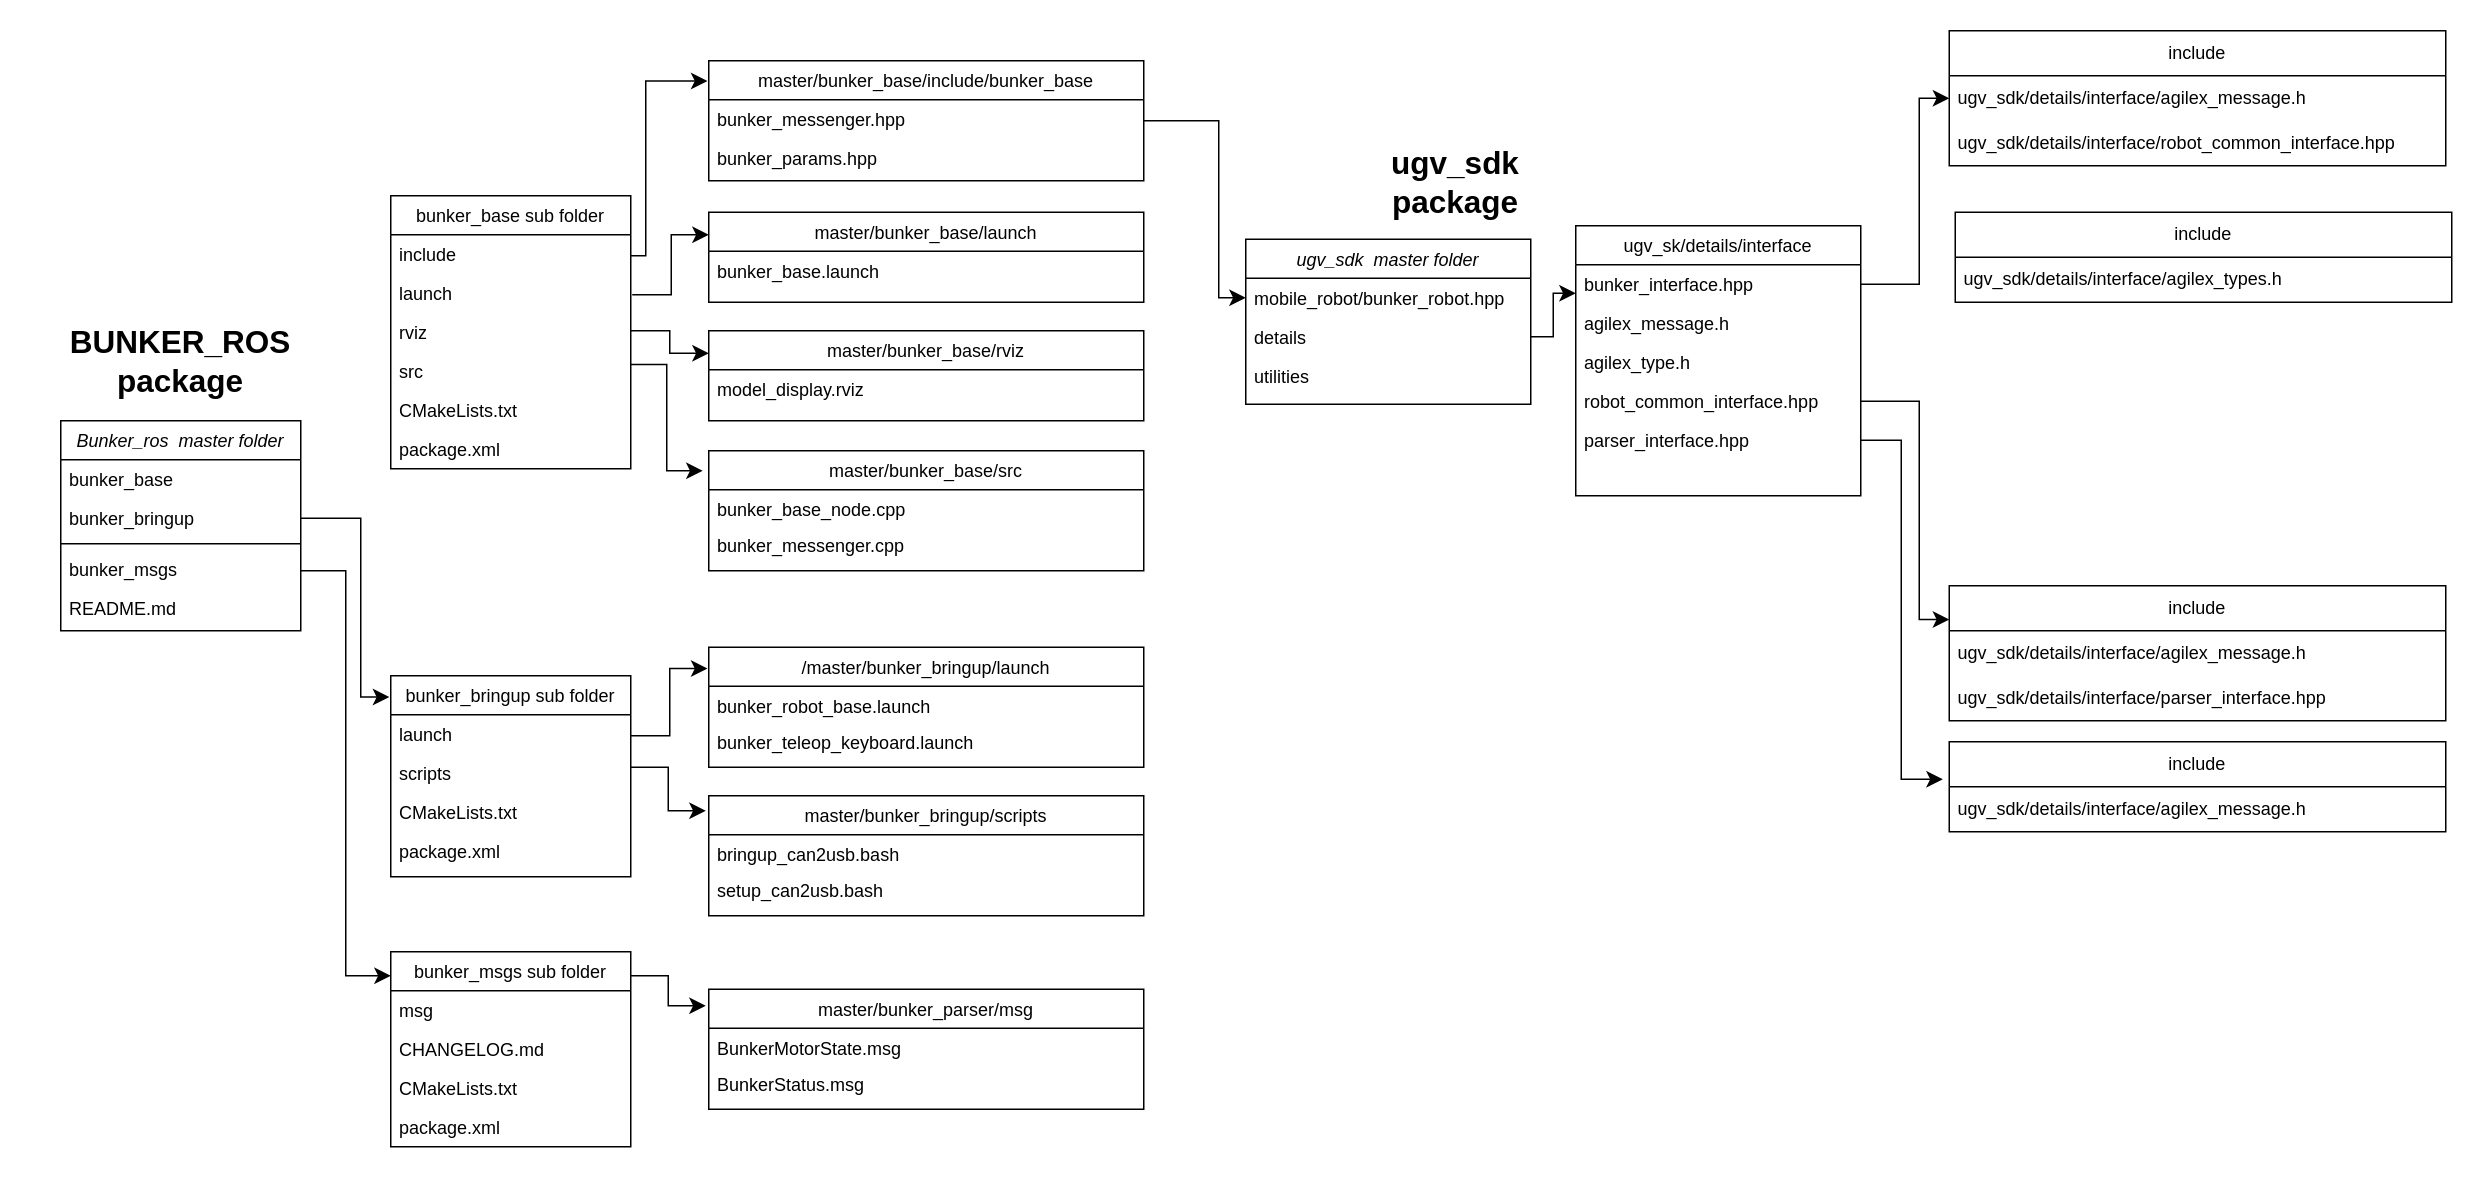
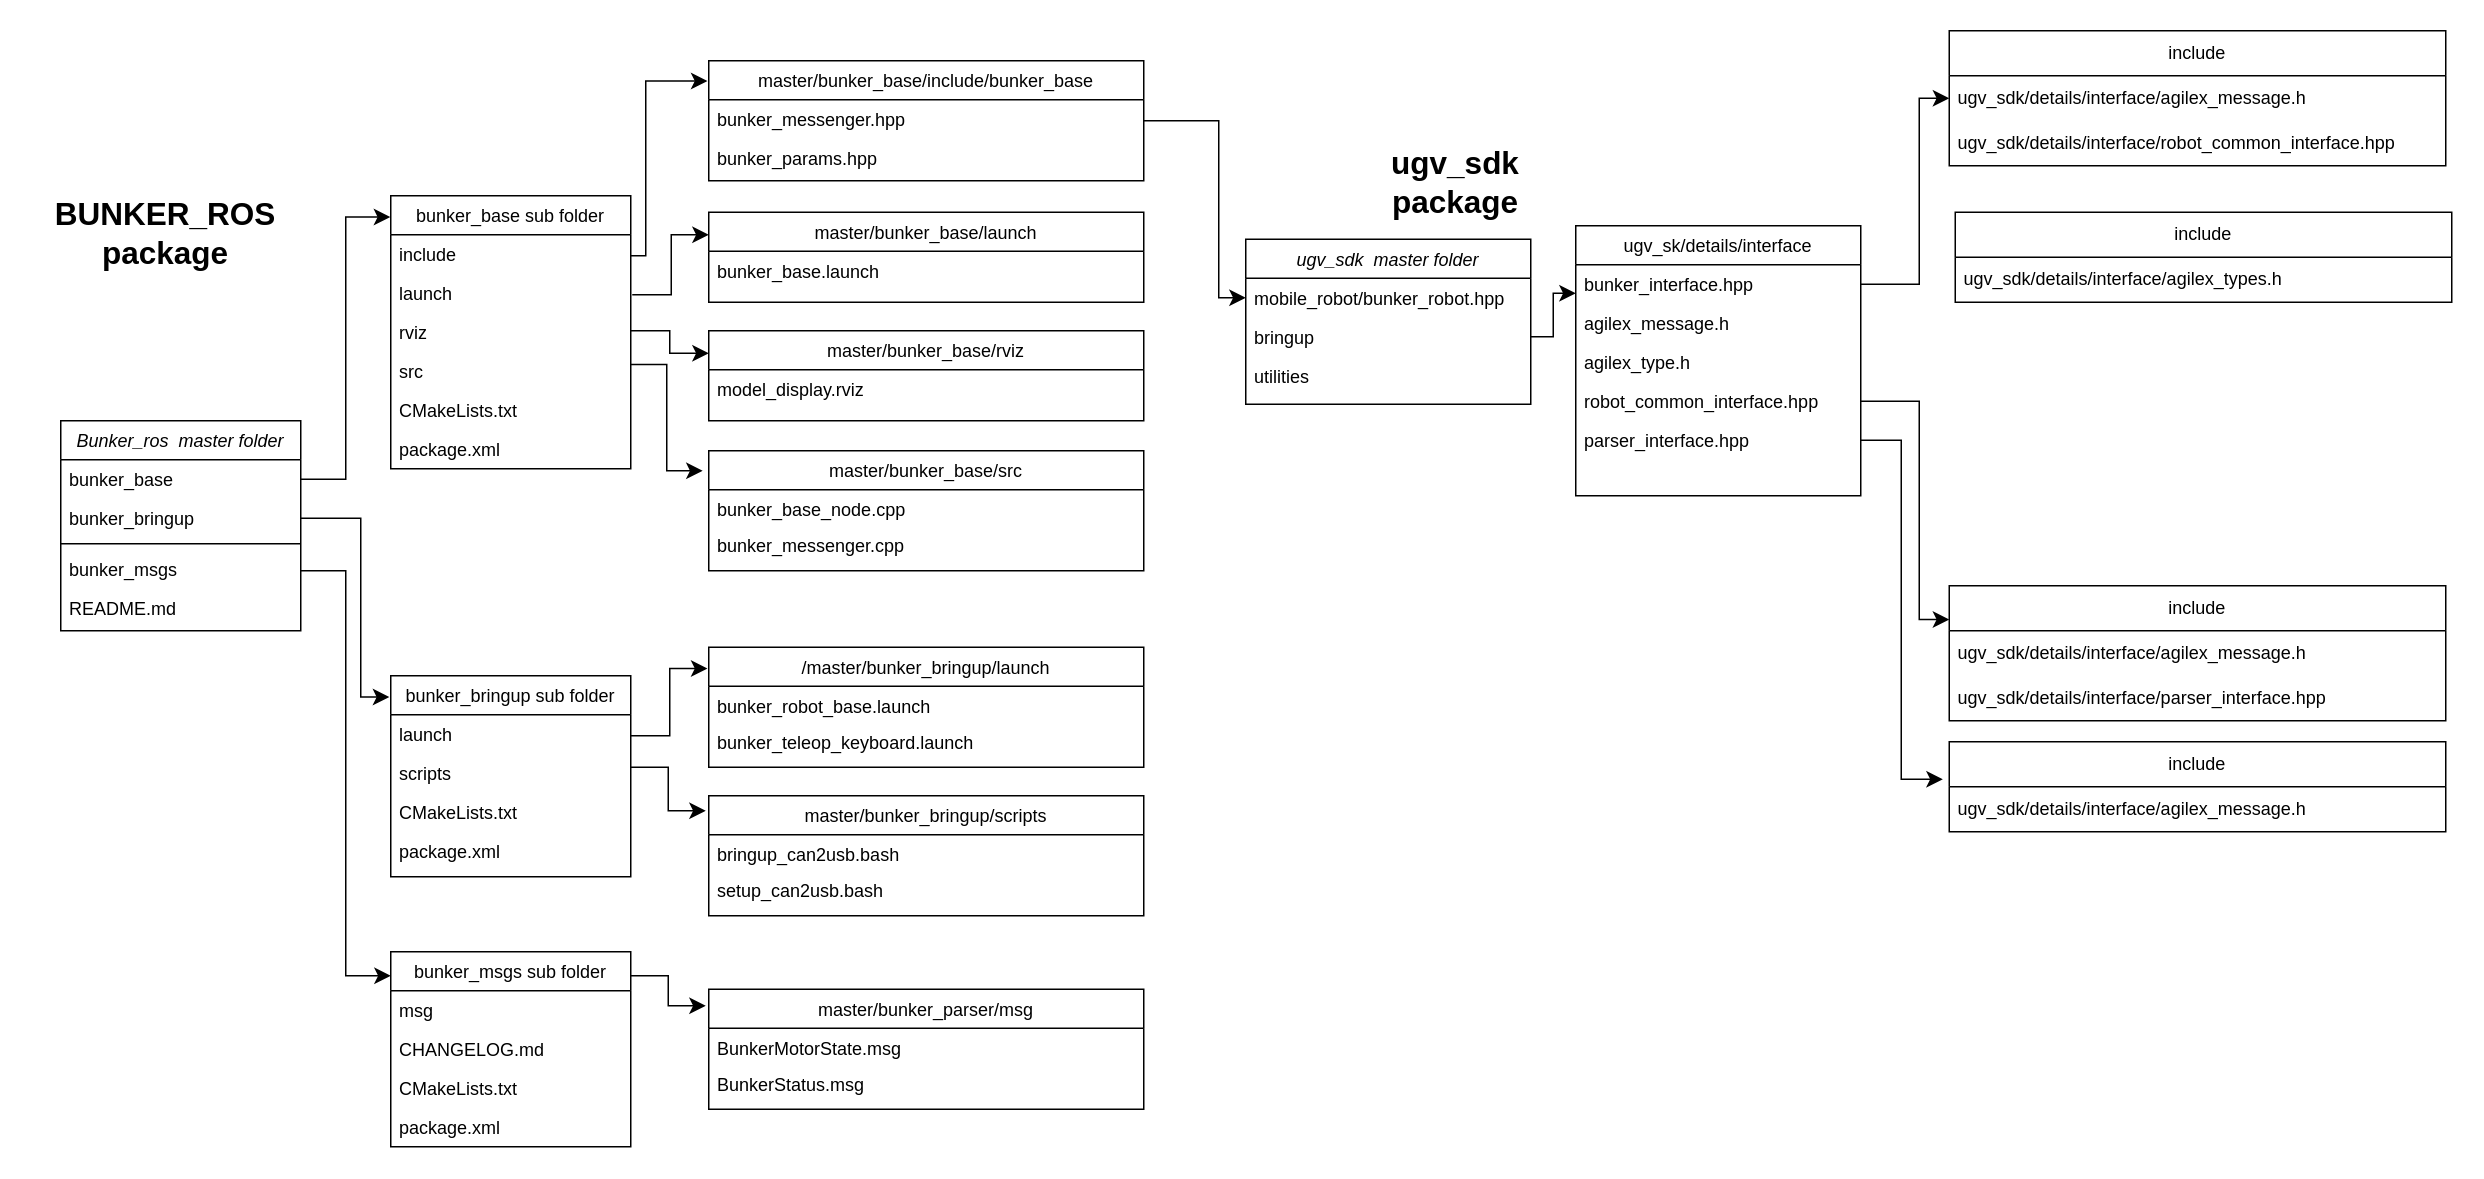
node "details": label "details" -> "bringup"
edge "bunker_base" -> "bunker_base sub folder": added
node "BUNKER_ROS package": moved (181, 360) -> (166, 233)
